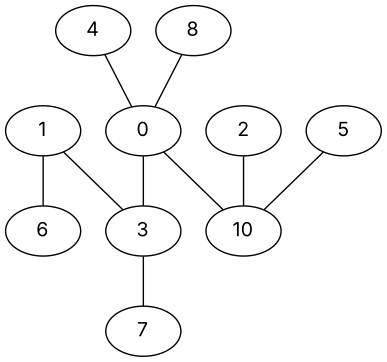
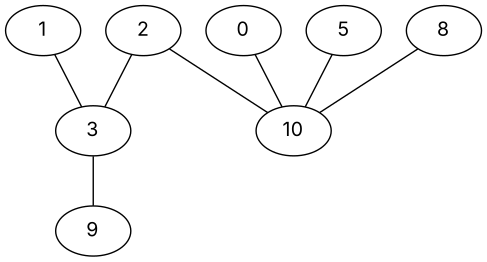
node "4": removed
edge "8" -- "0": now "8" -- "10"
edge "0" -- "3": now "2" -- "3"
node "6": removed
node "7": label "7" -> "9"
